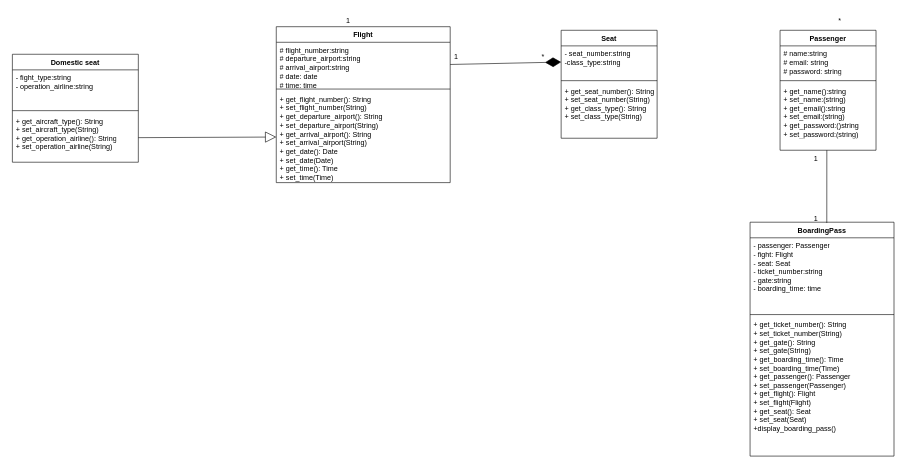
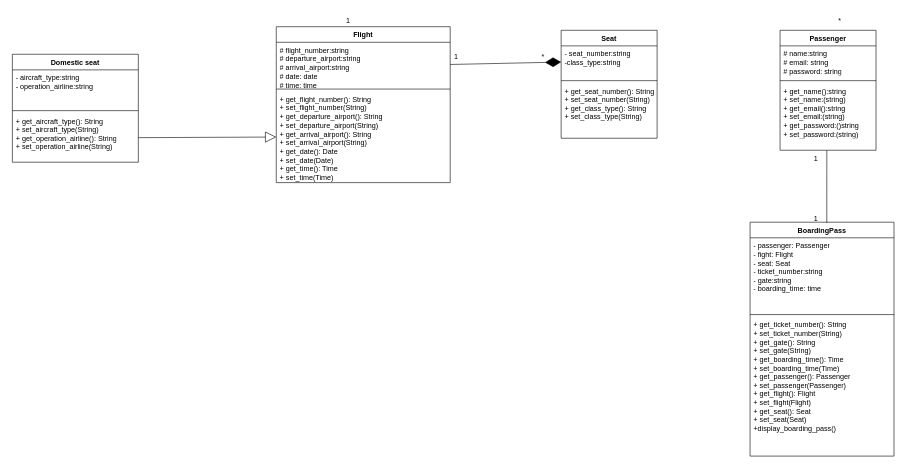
node "- fight_type:string - operation_airline:string": label "- fight_type:string - operation_airline:string" -> "- aircraft_type:string - operation_airline:string"
